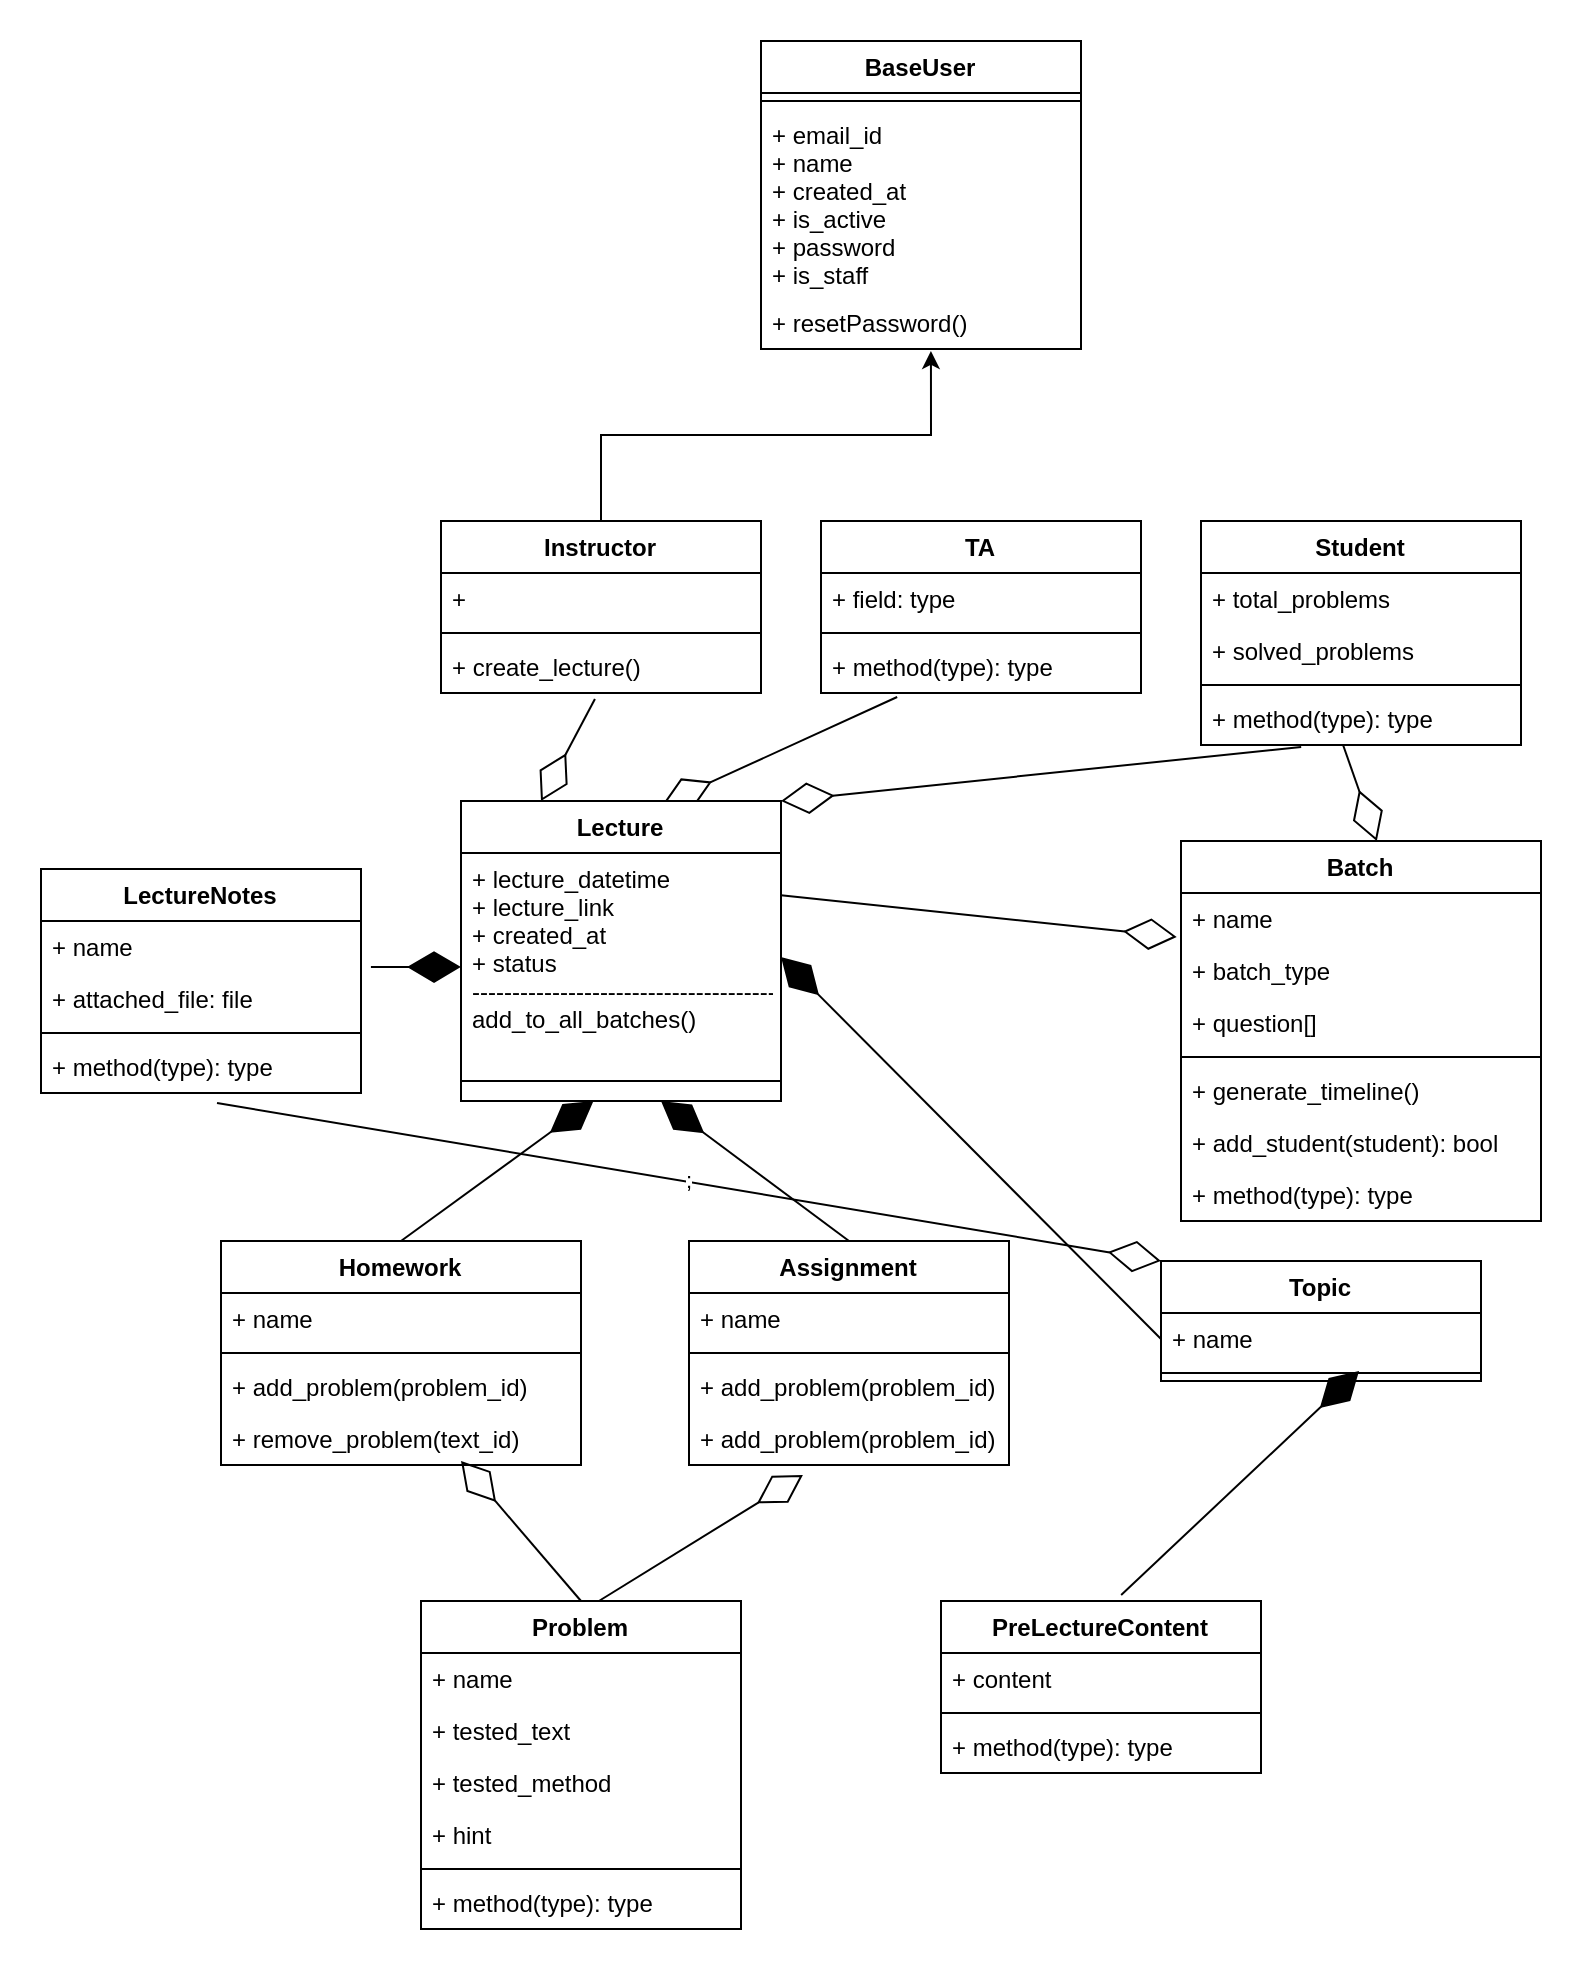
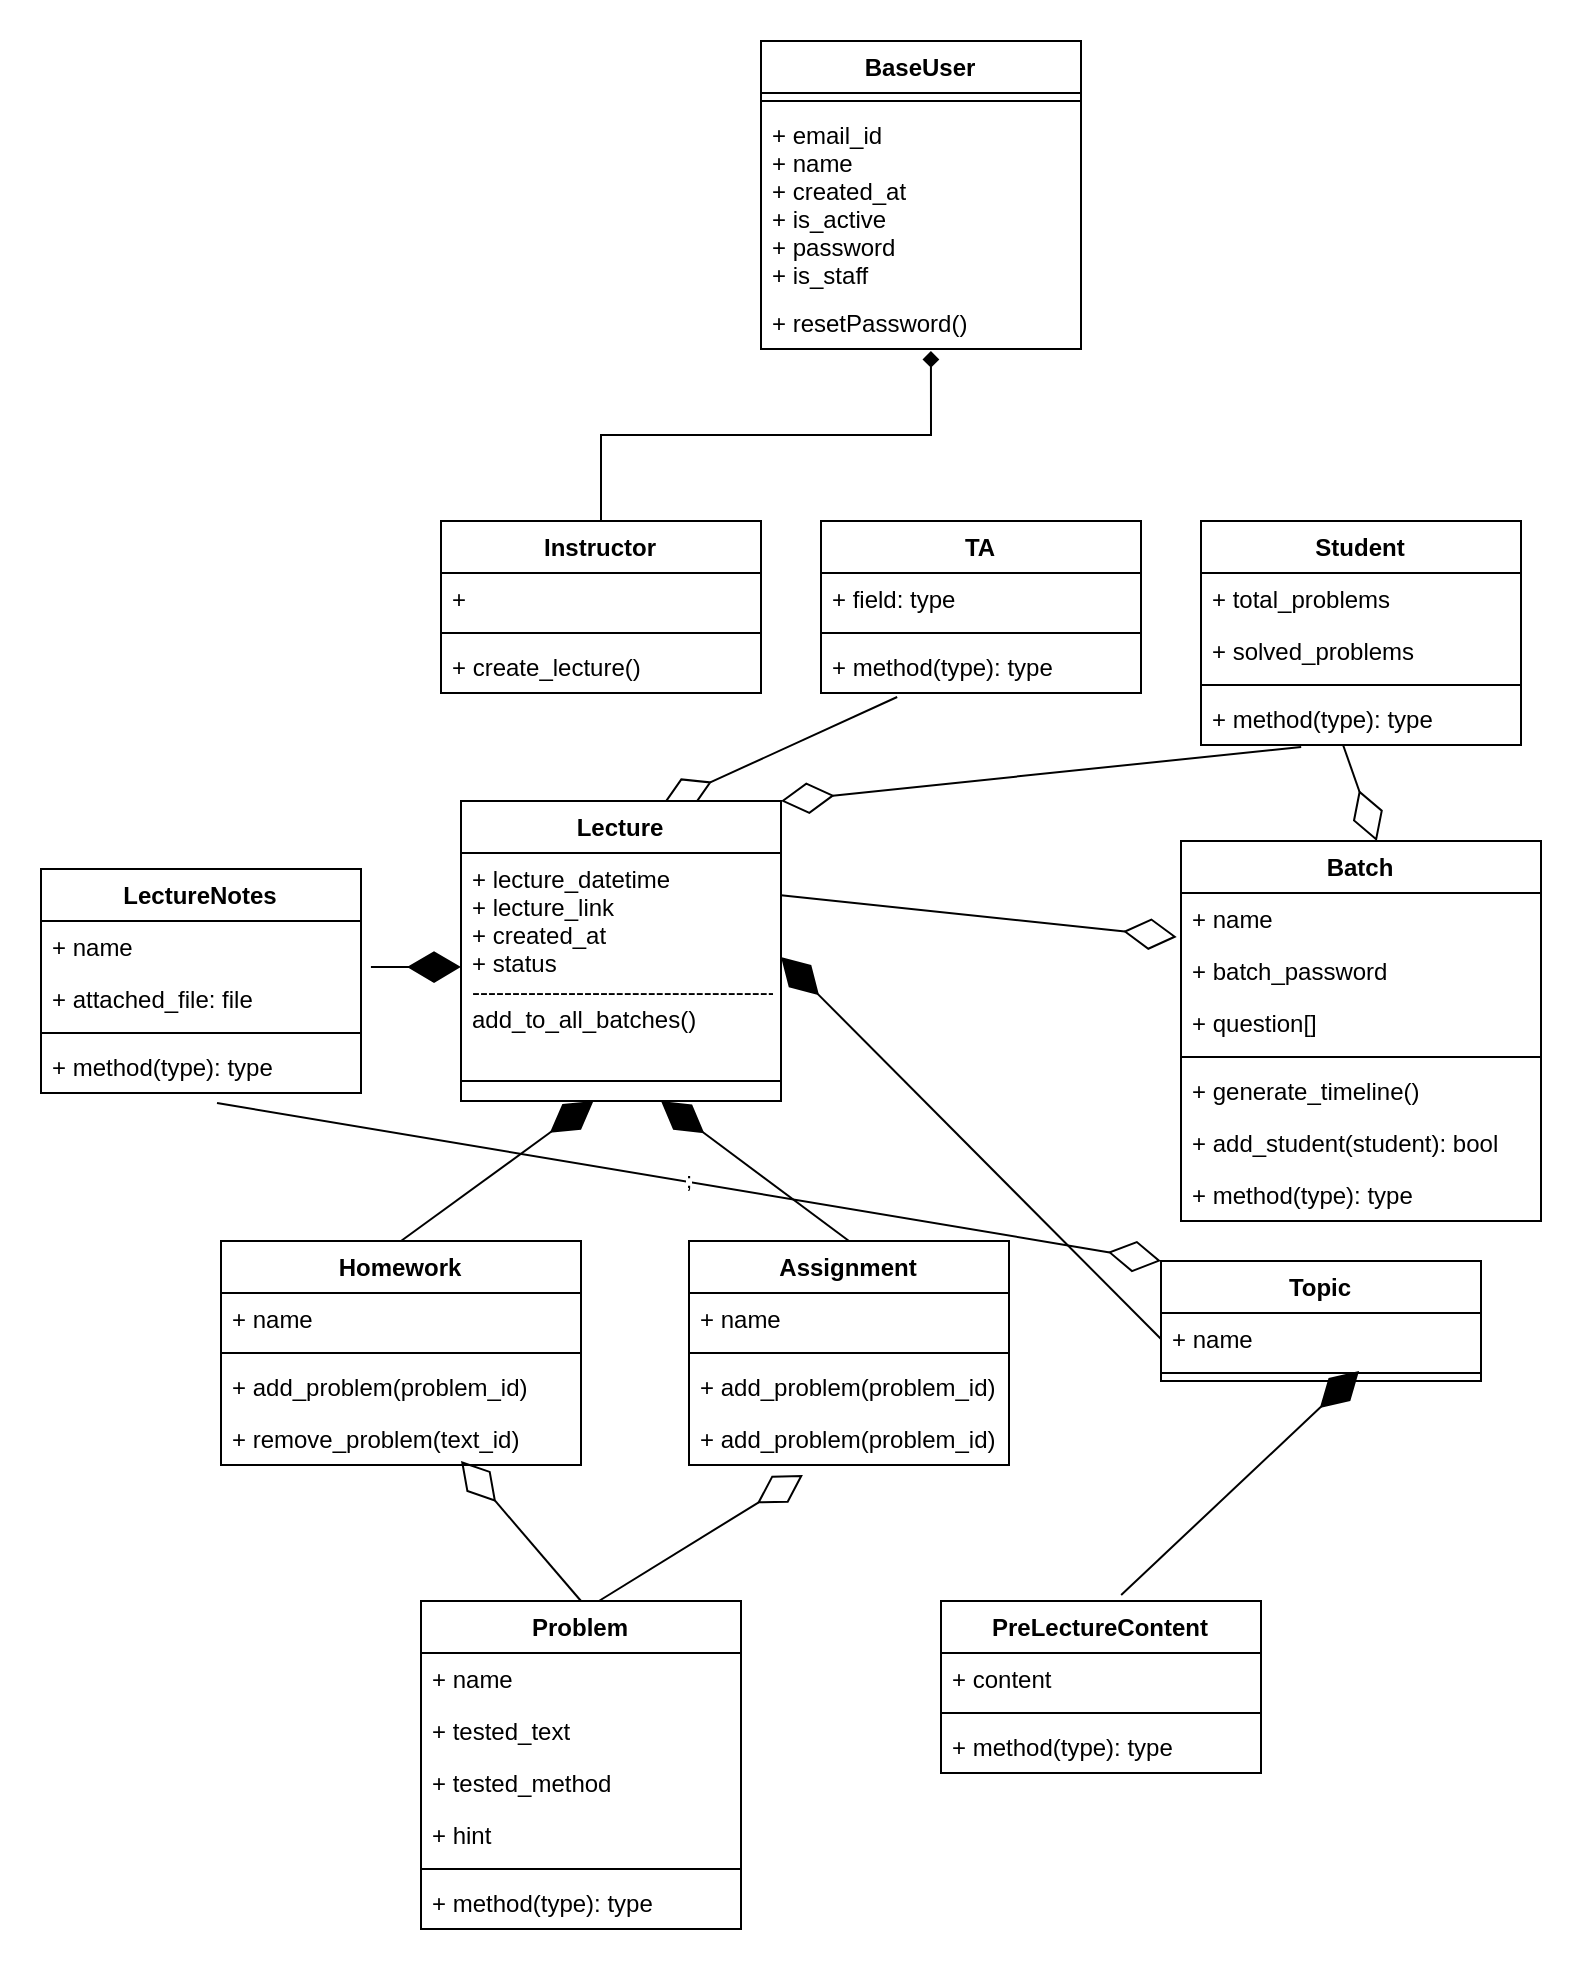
edge "Instructor" -> "+ resetPassword()": arrowhead classic -> diamond
edge "+ create_lecture()" -> "Lecture": removed
node "+ batch_type": label "+ batch_type" -> "+ batch_password"
